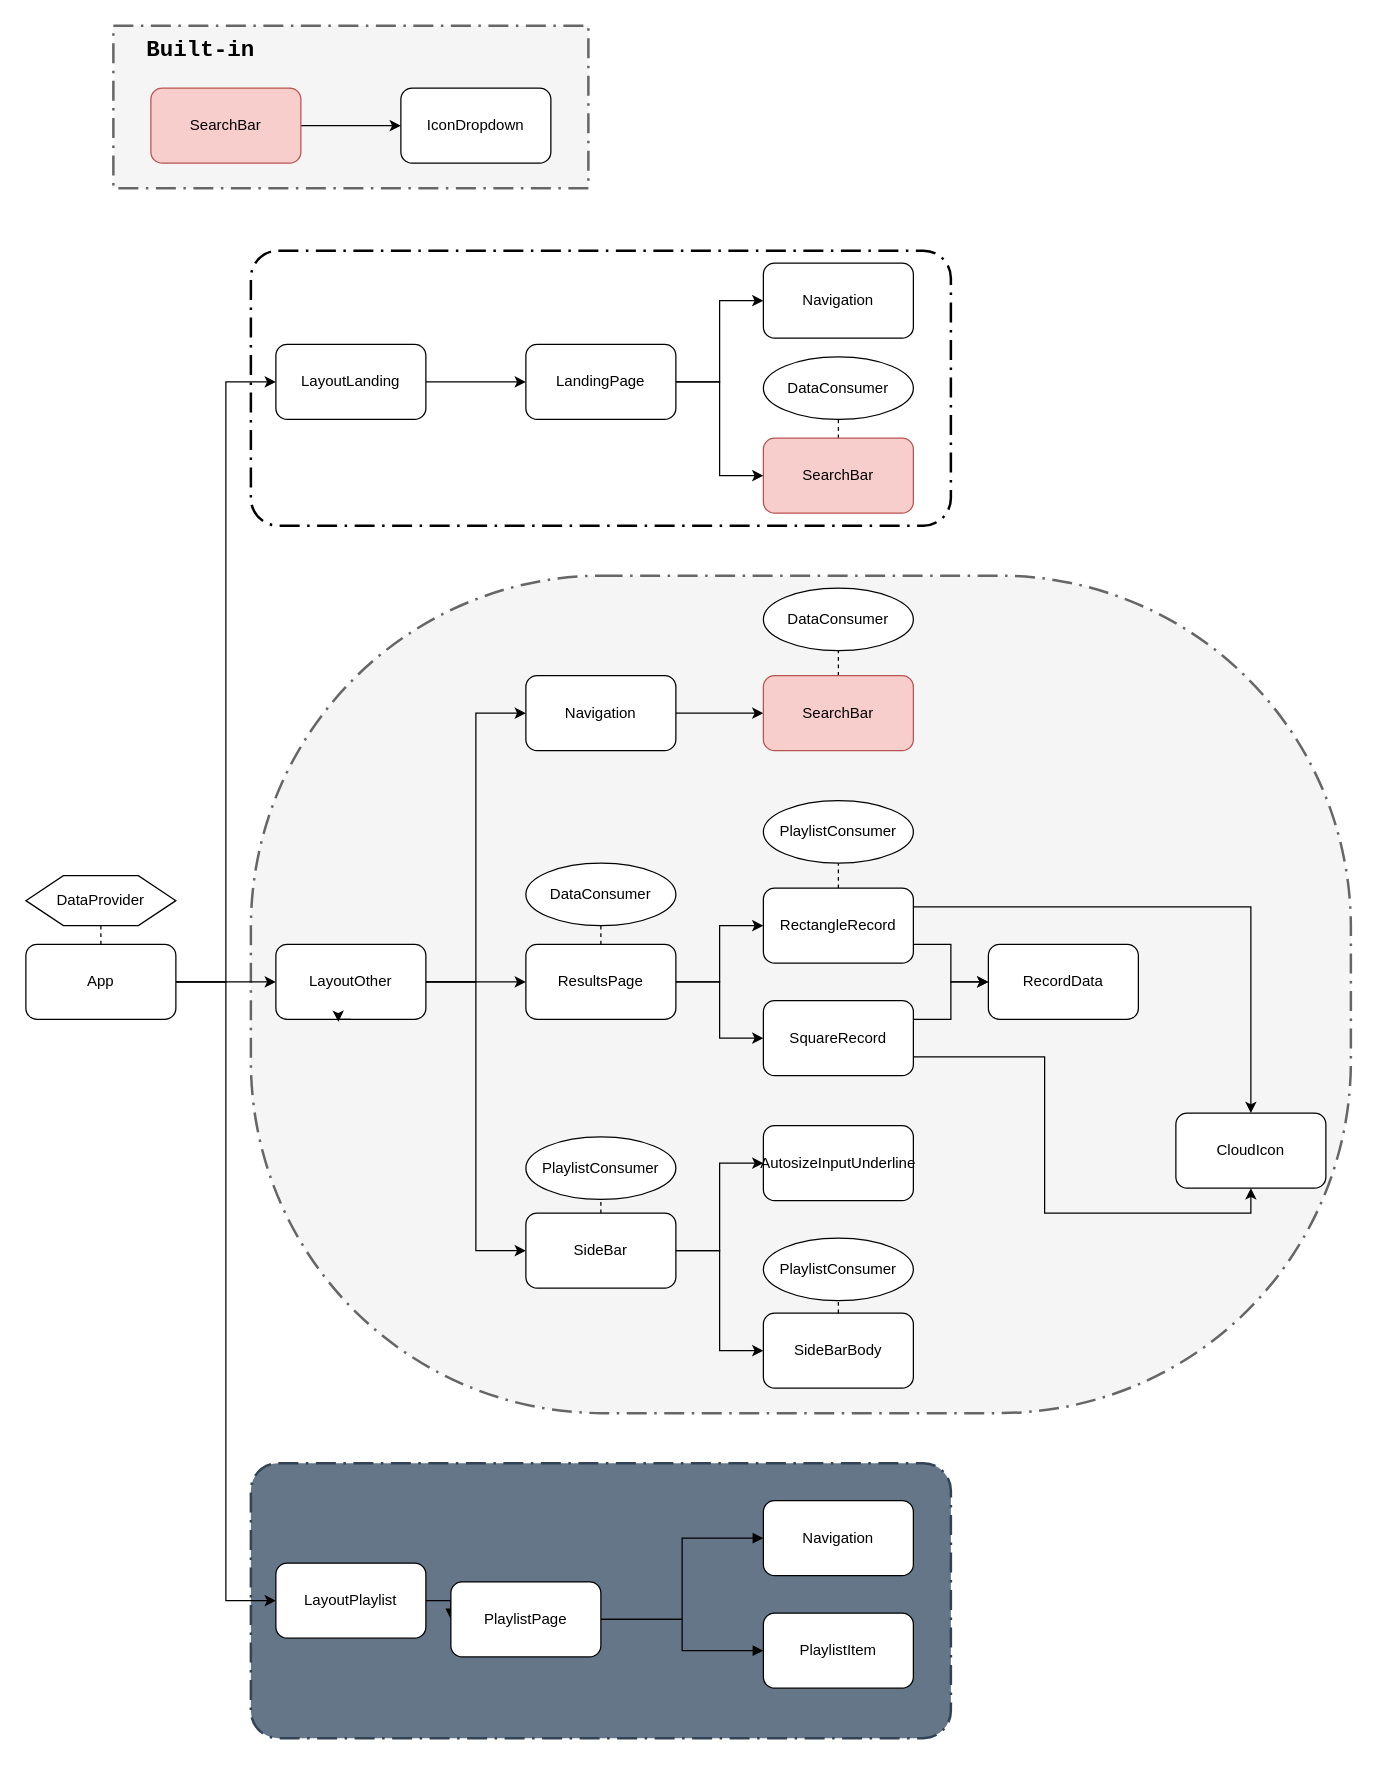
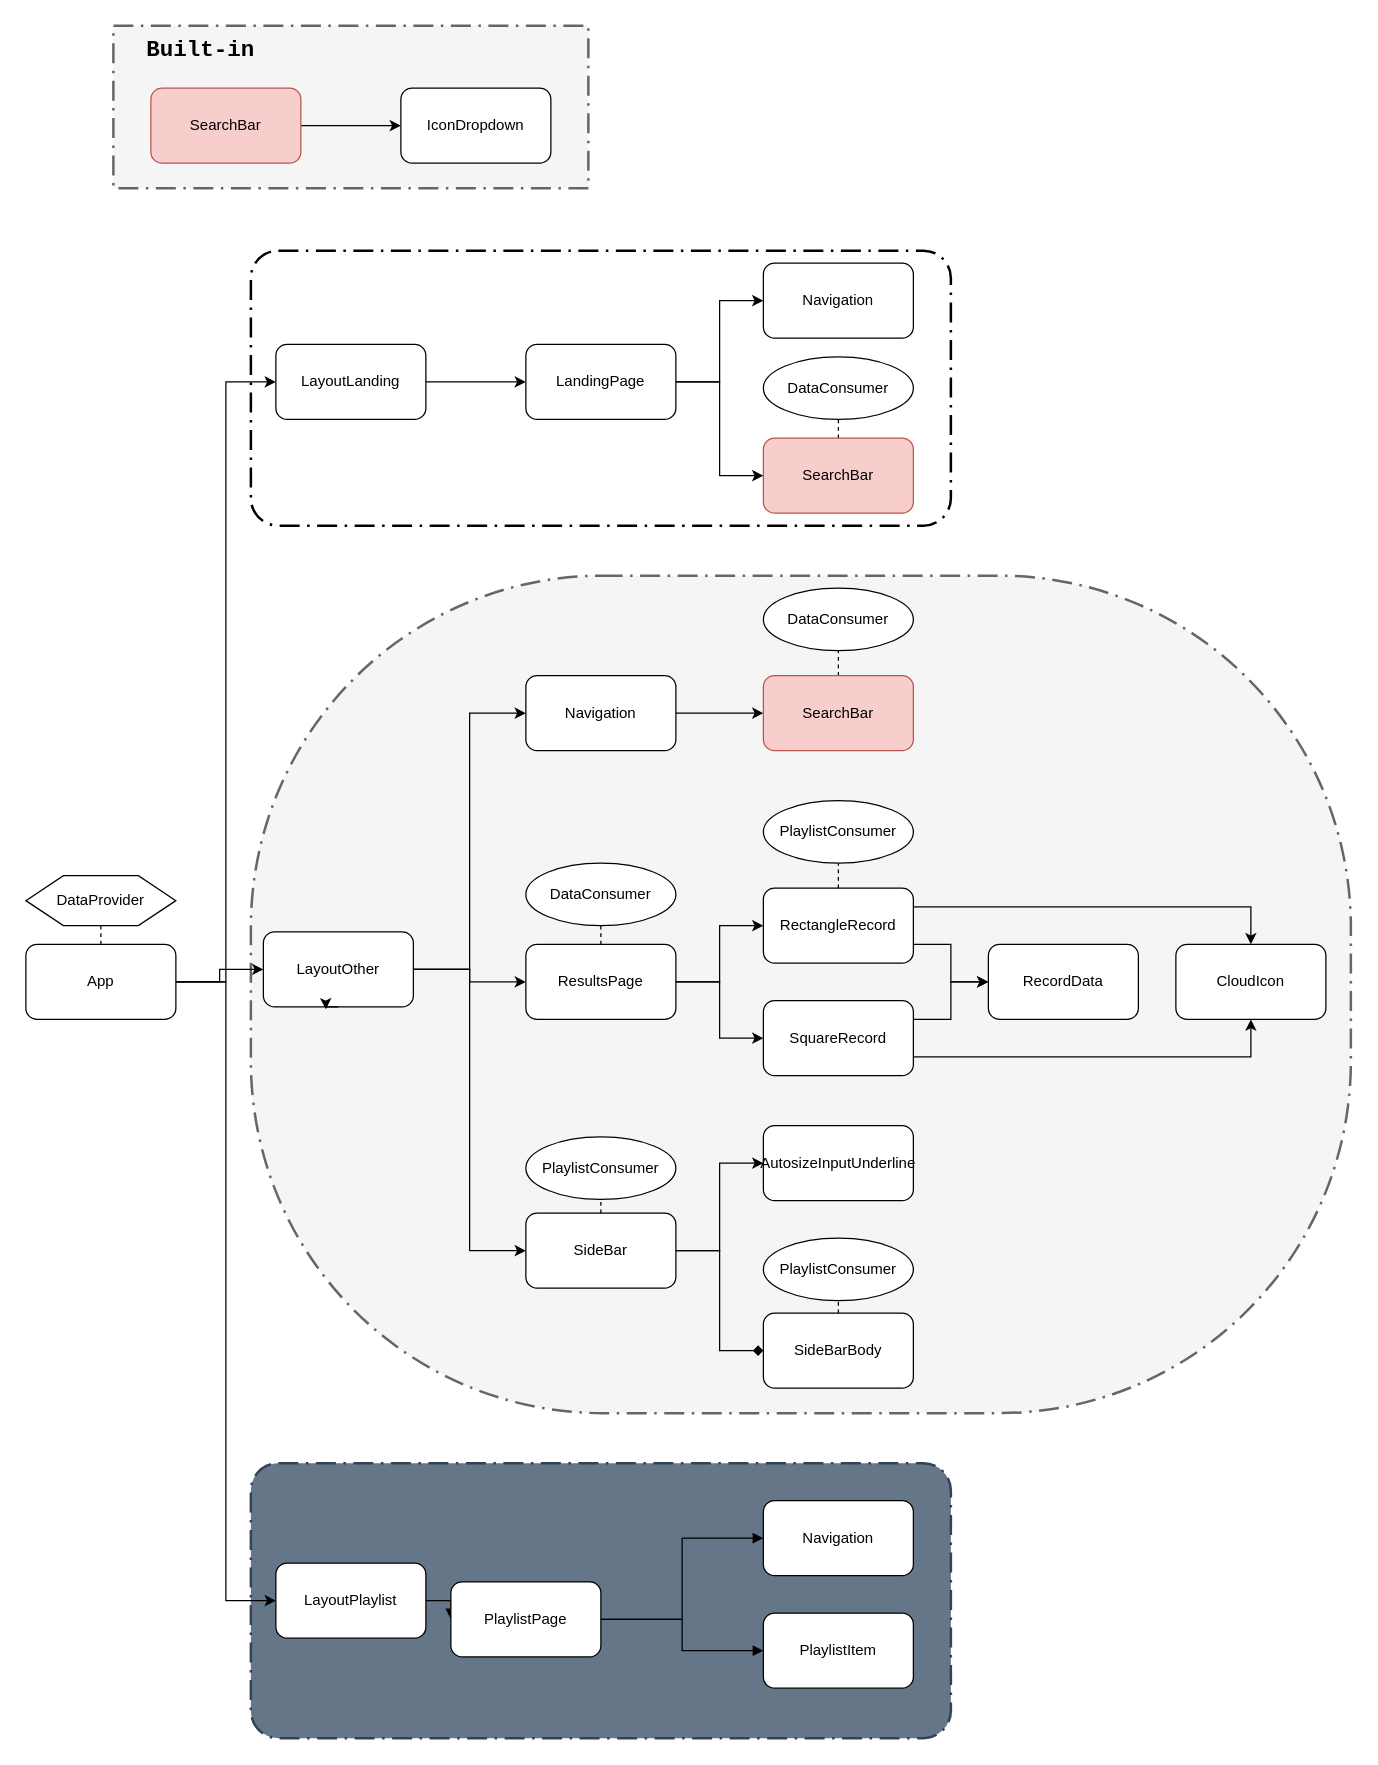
node "LayoutOther": moved (351, 982) -> (338, 969)
node "CloudIcon": moved (1251, 1151) -> (1251, 982)
edge "SideBar" -> "SideBarBody": arrowhead classic -> diamond
